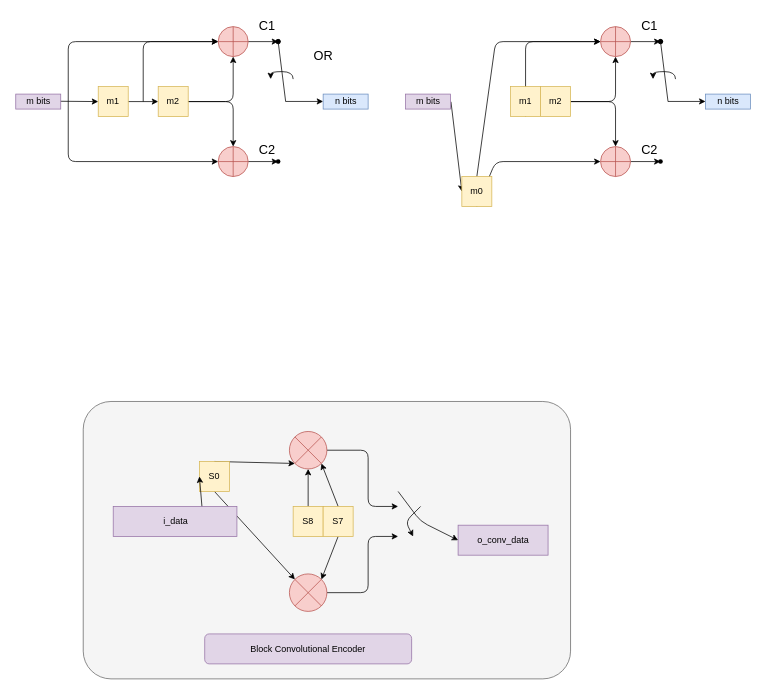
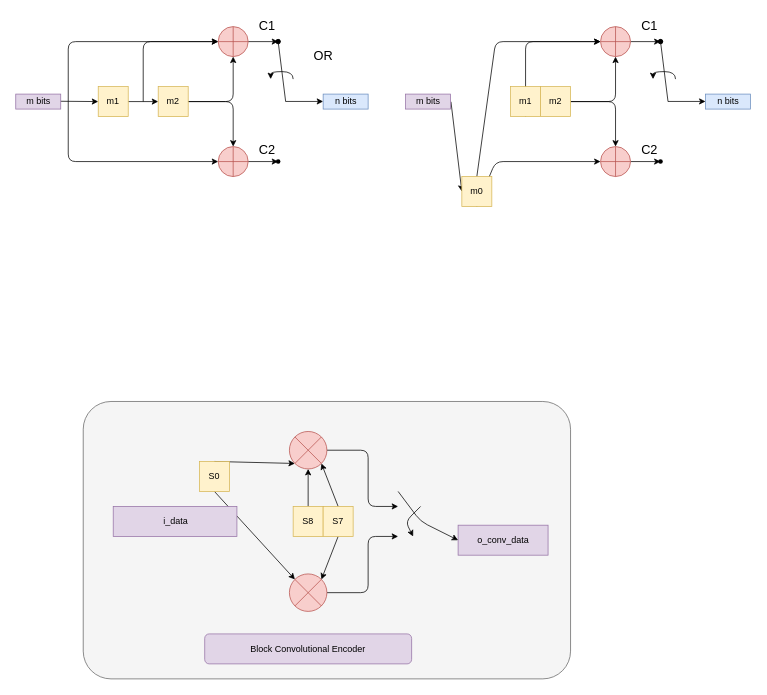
edge "i_data" -> "S0": removed
